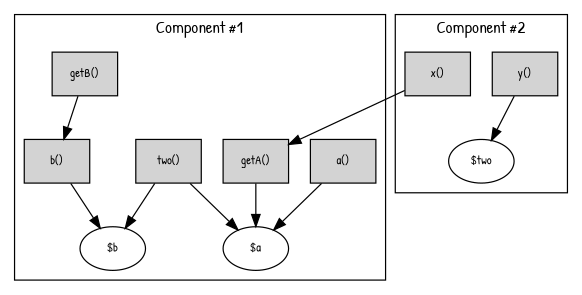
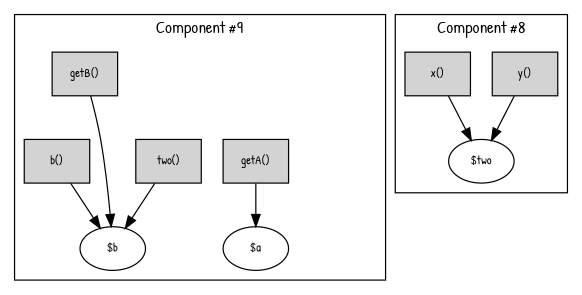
cluster "Component #1": label "Component #1" -> "Component #9"
cluster "Component #2": label "Component #2" -> "Component #8"
edge "getB()" -> "b()": now "getB()" -> "$b"
edge "x()" -> "getA()": now "x()" -> "$two"
node "a()": removed
edge "two()" -> "$a": removed
